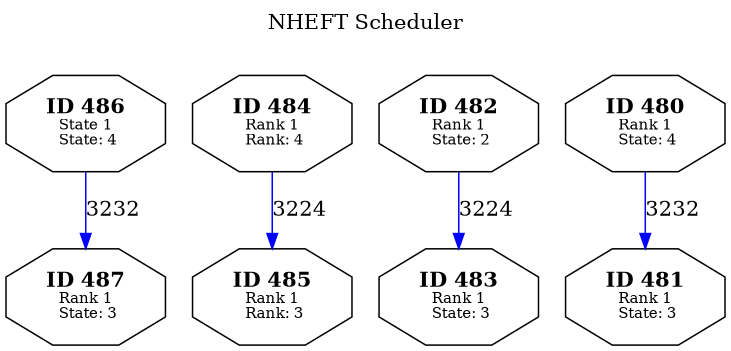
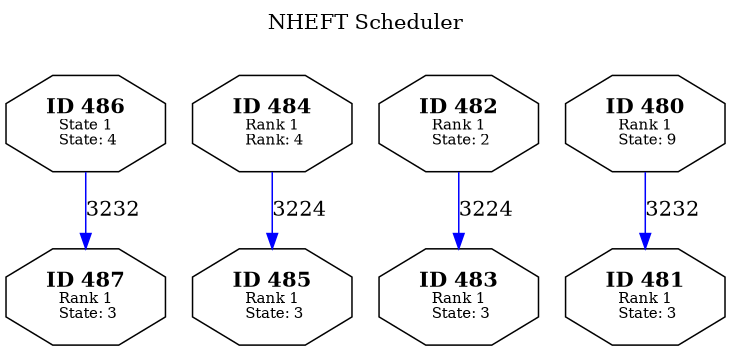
node "ID 480": text "State: 4" -> "State: 9"
node "ID 485": text "Rank: 3" -> "State: 3"
